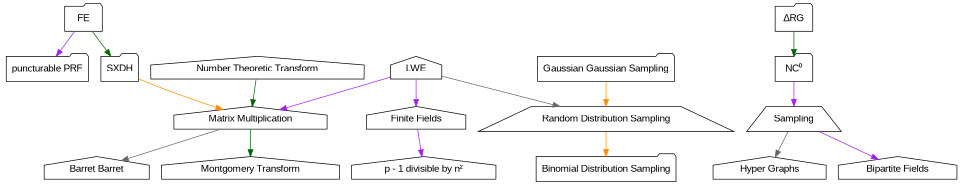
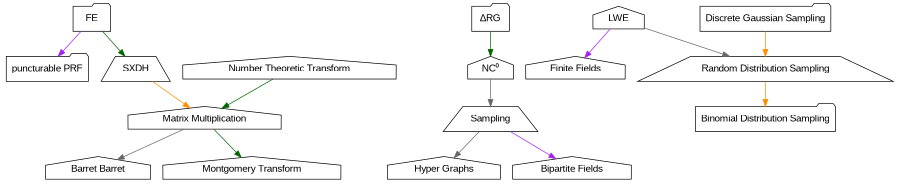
node "SXDH": shape folder -> trapezium
node "Gaussian Gaussian Sampling": label "Gaussian Gaussian Sampling" -> "Discrete Gaussian Sampling"
node "NC⁰": shape folder -> house
edge "NC⁰" -> "Sampling": color purple -> gray40
edge "LWE" -> "Matrix Multiplication": removed
node "p - 1 divisible by n²": removed
